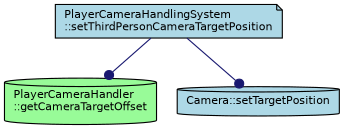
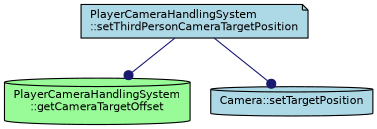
node "PlayerCameraHandler ::getCameraTargetOffset": label "PlayerCameraHandler ::getCameraTargetOffset" -> "PlayerCameraHandlingSystem ::getCameraTargetOffset"
